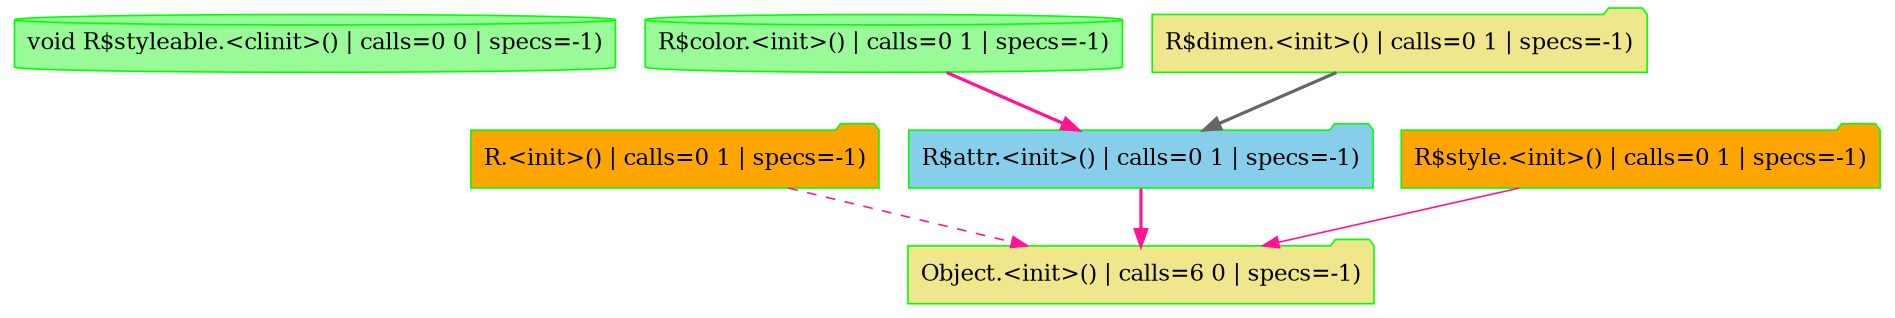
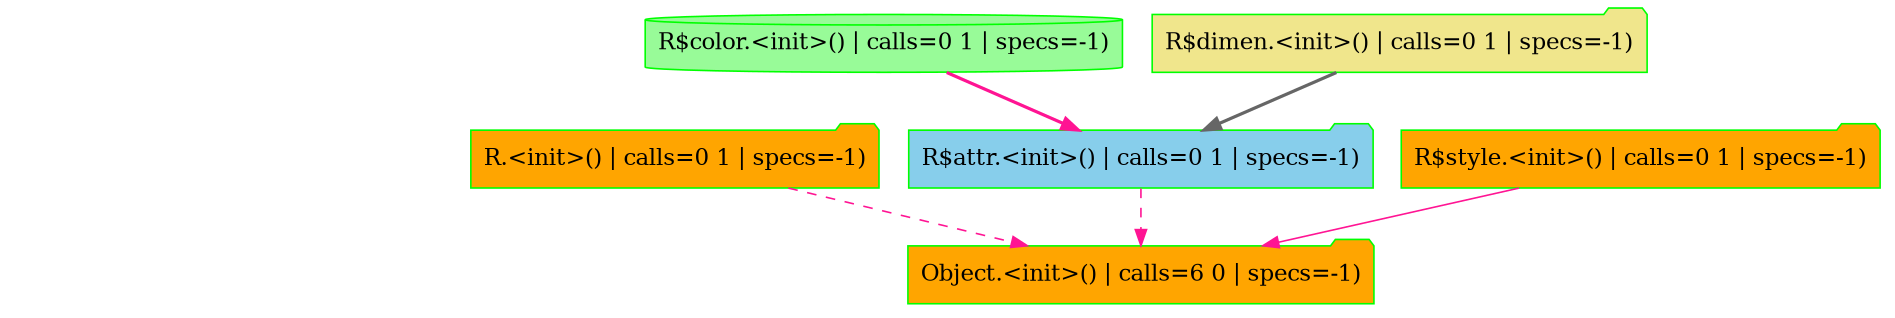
node "void R$styleable.<clinit>() | calls=0 0 | specs=-1)": removed
edge "R$attr.<init>() | calls=0 1 | specs=-1)" -> "Object.<init>() | calls=6 0 | specs=-1)": style bold -> dashed
node "Object.<init>() | calls=6 0 | specs=-1)": fillcolor khaki -> orange
